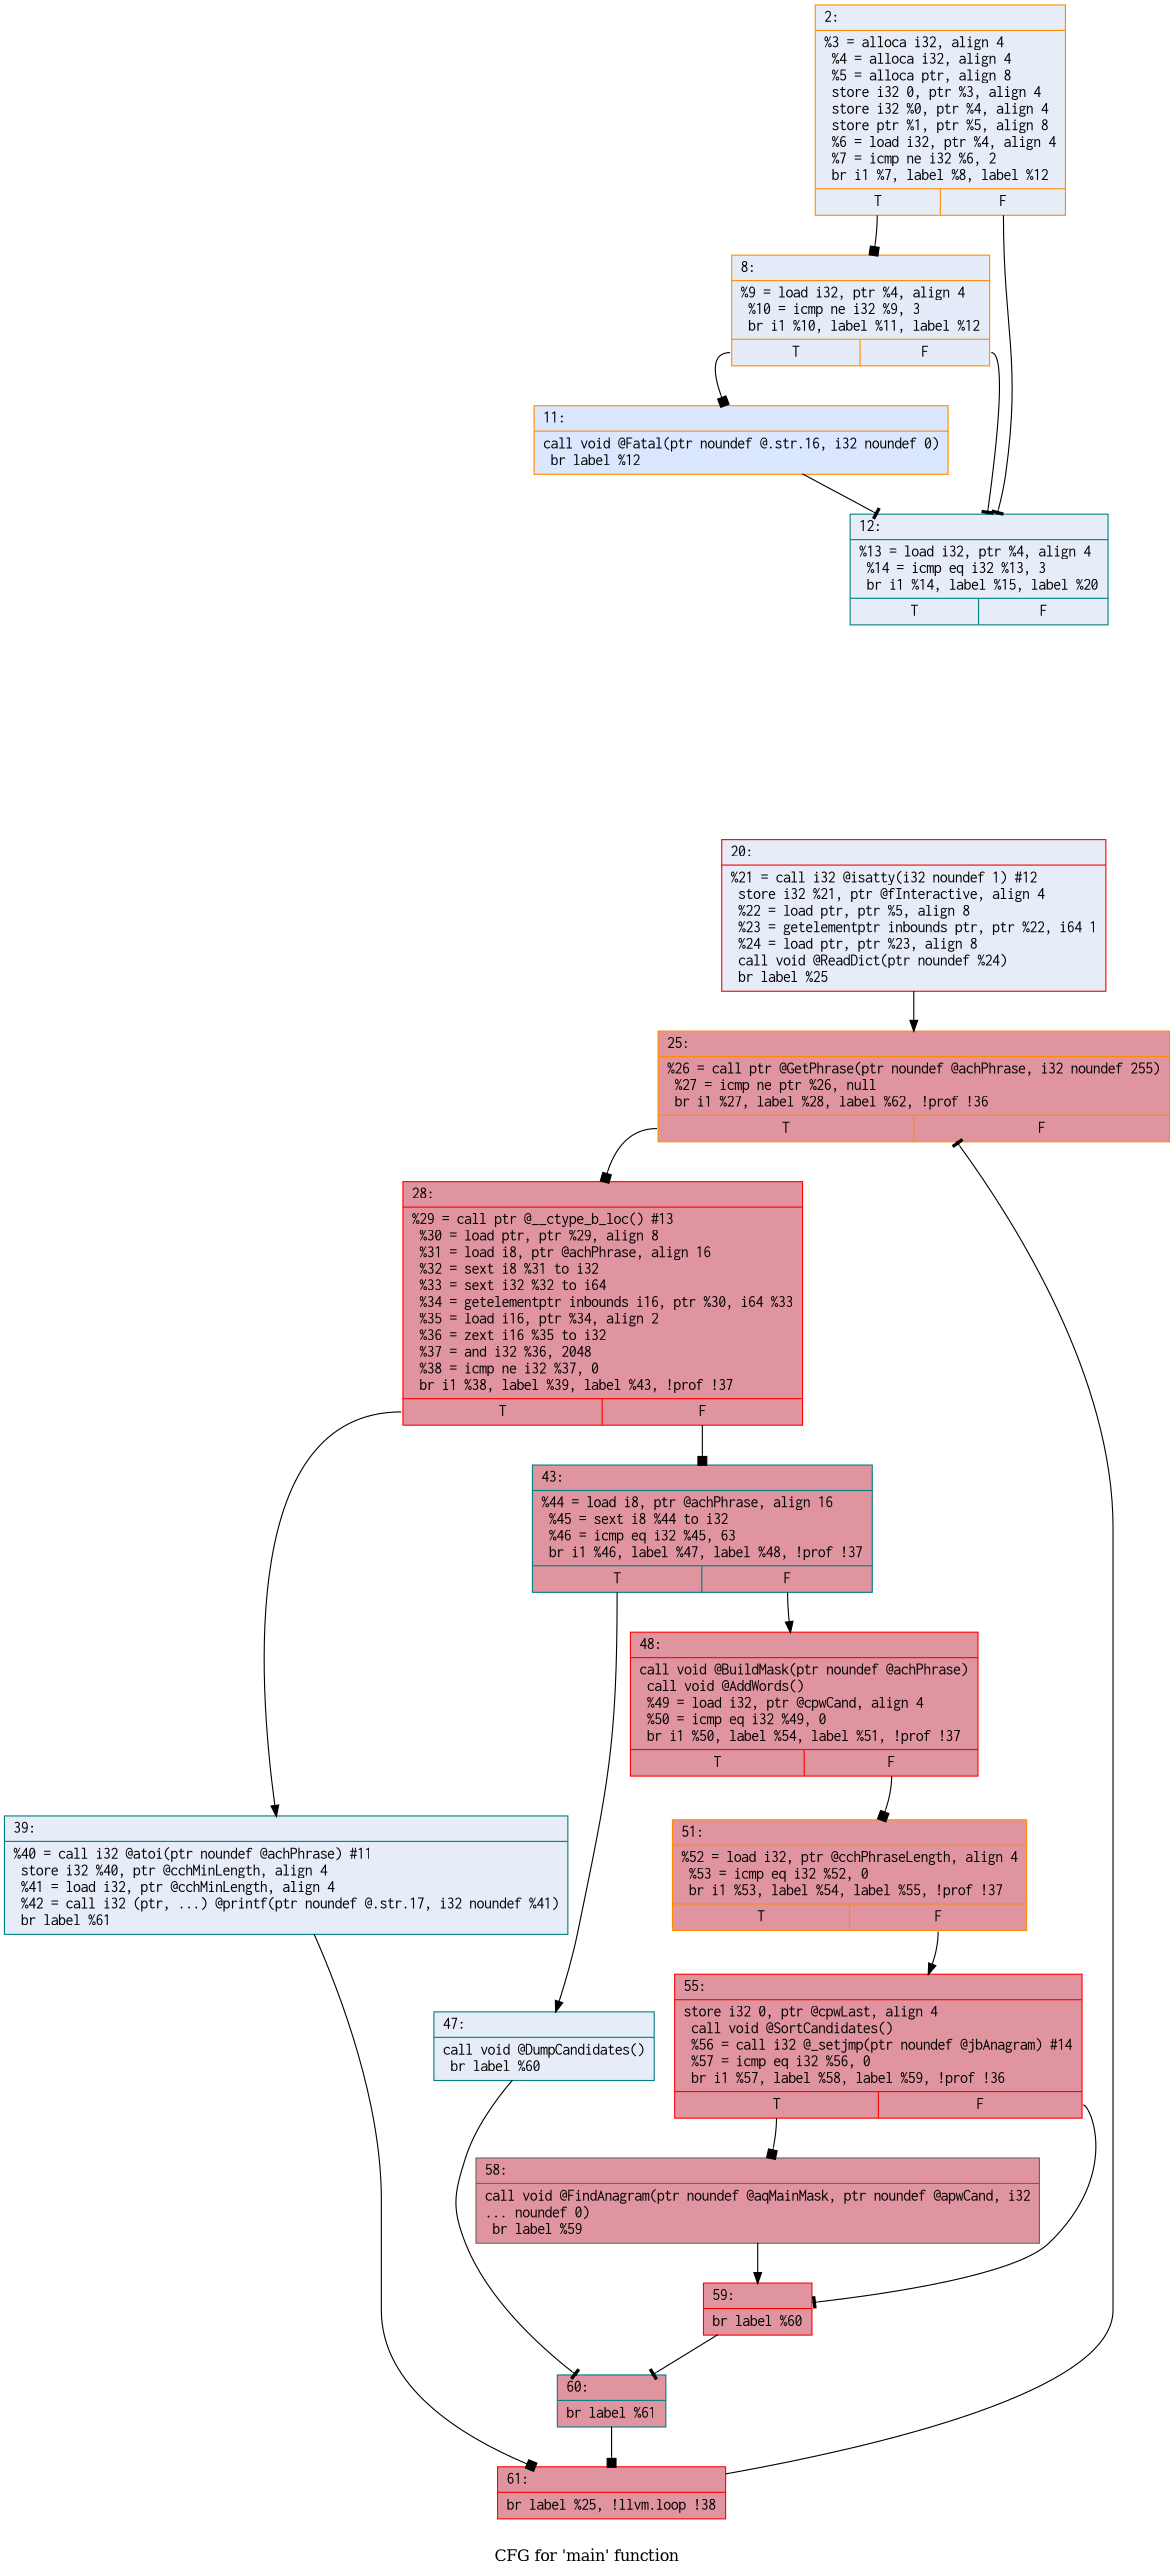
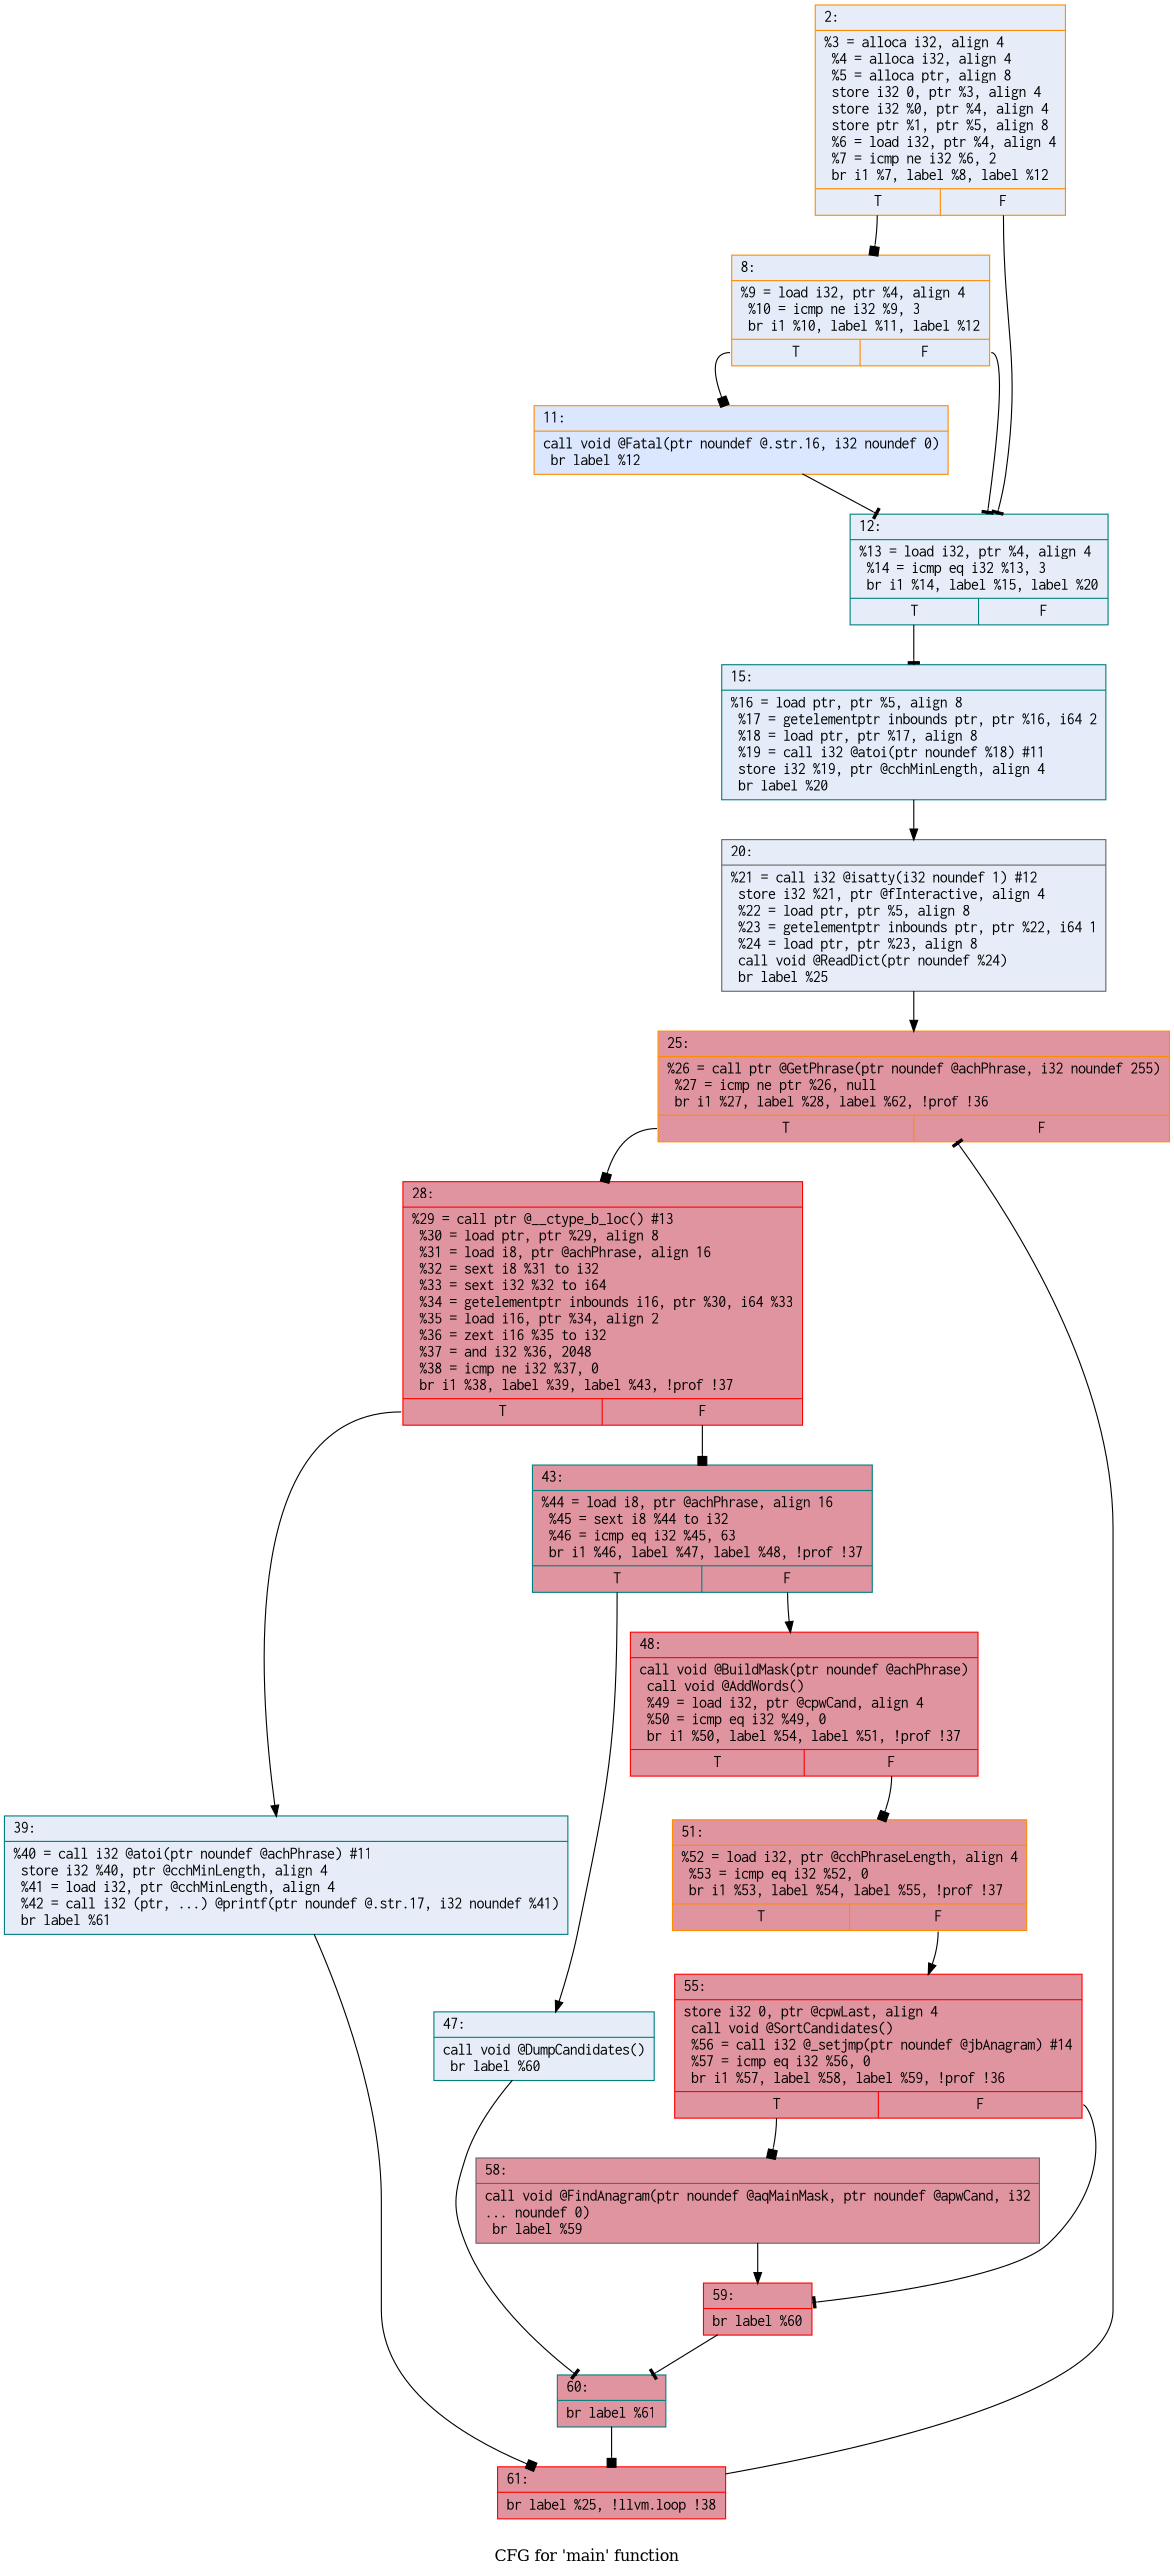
node "15:": added
node "20:": color red -> gray40
